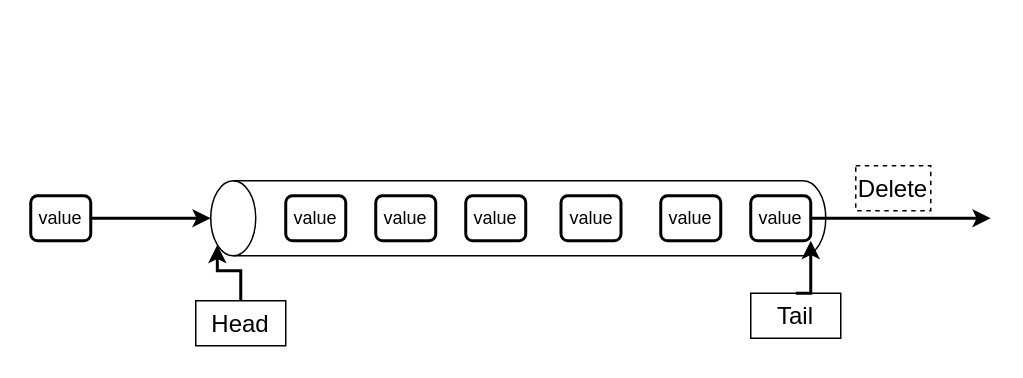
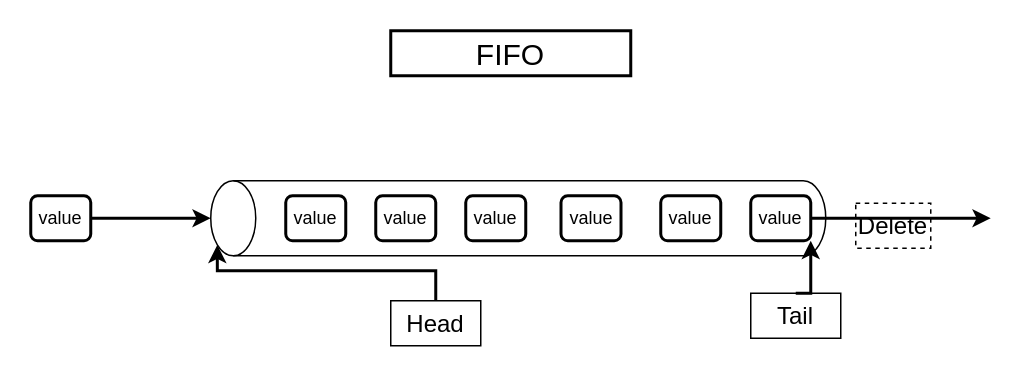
node "FIFO": added
node "Delete": moved (893, 188) -> (893, 226)
node "Head": moved (241, 323) -> (436, 323)
